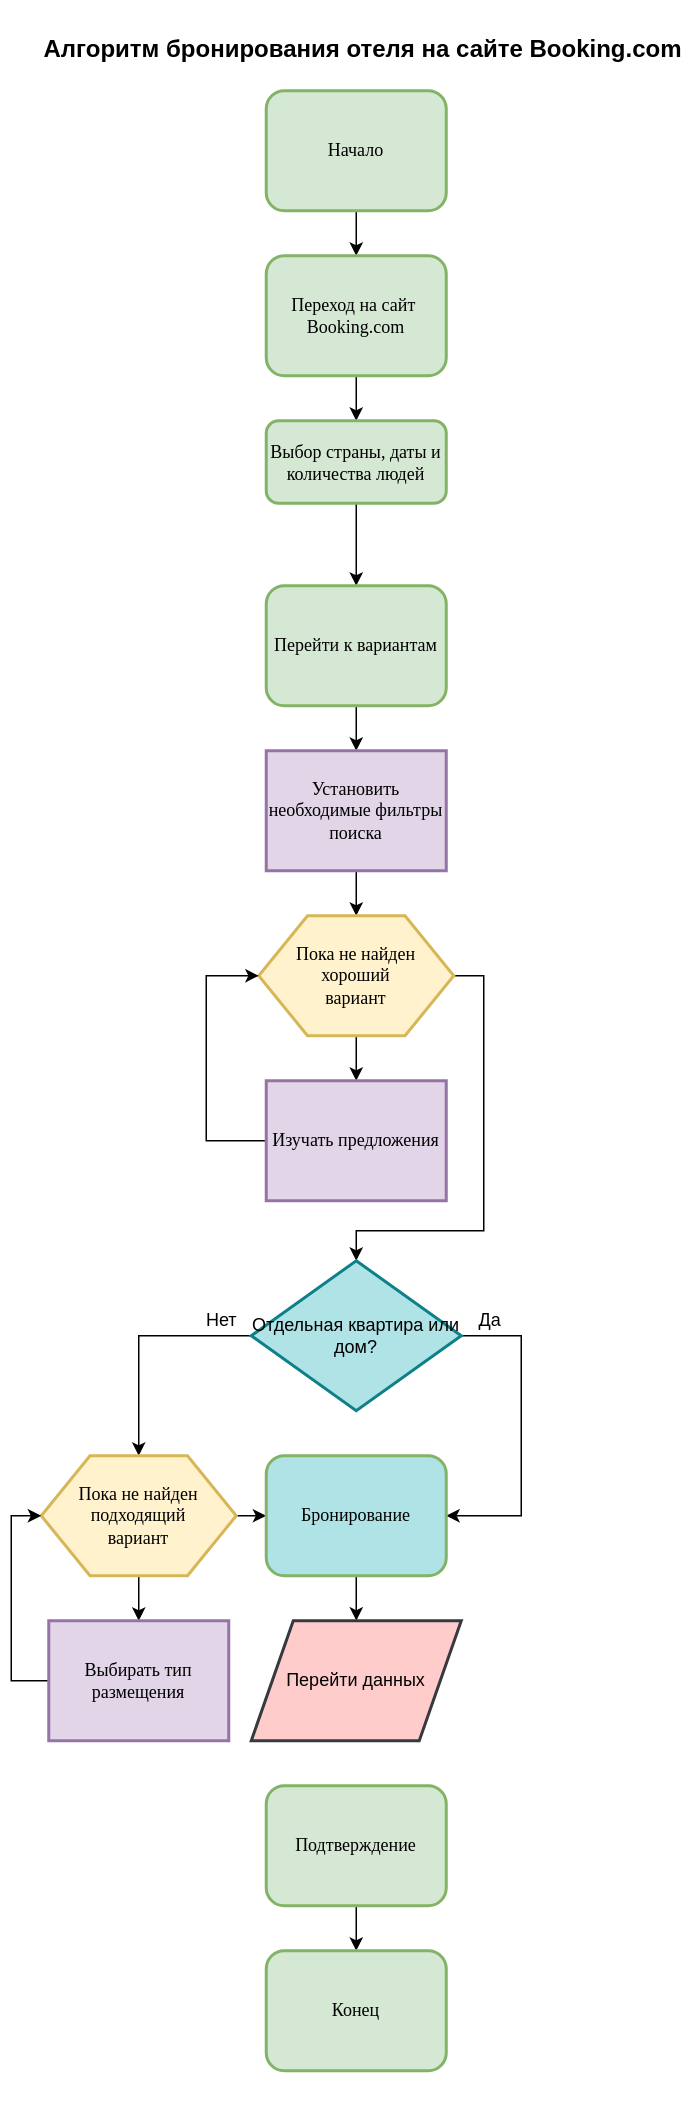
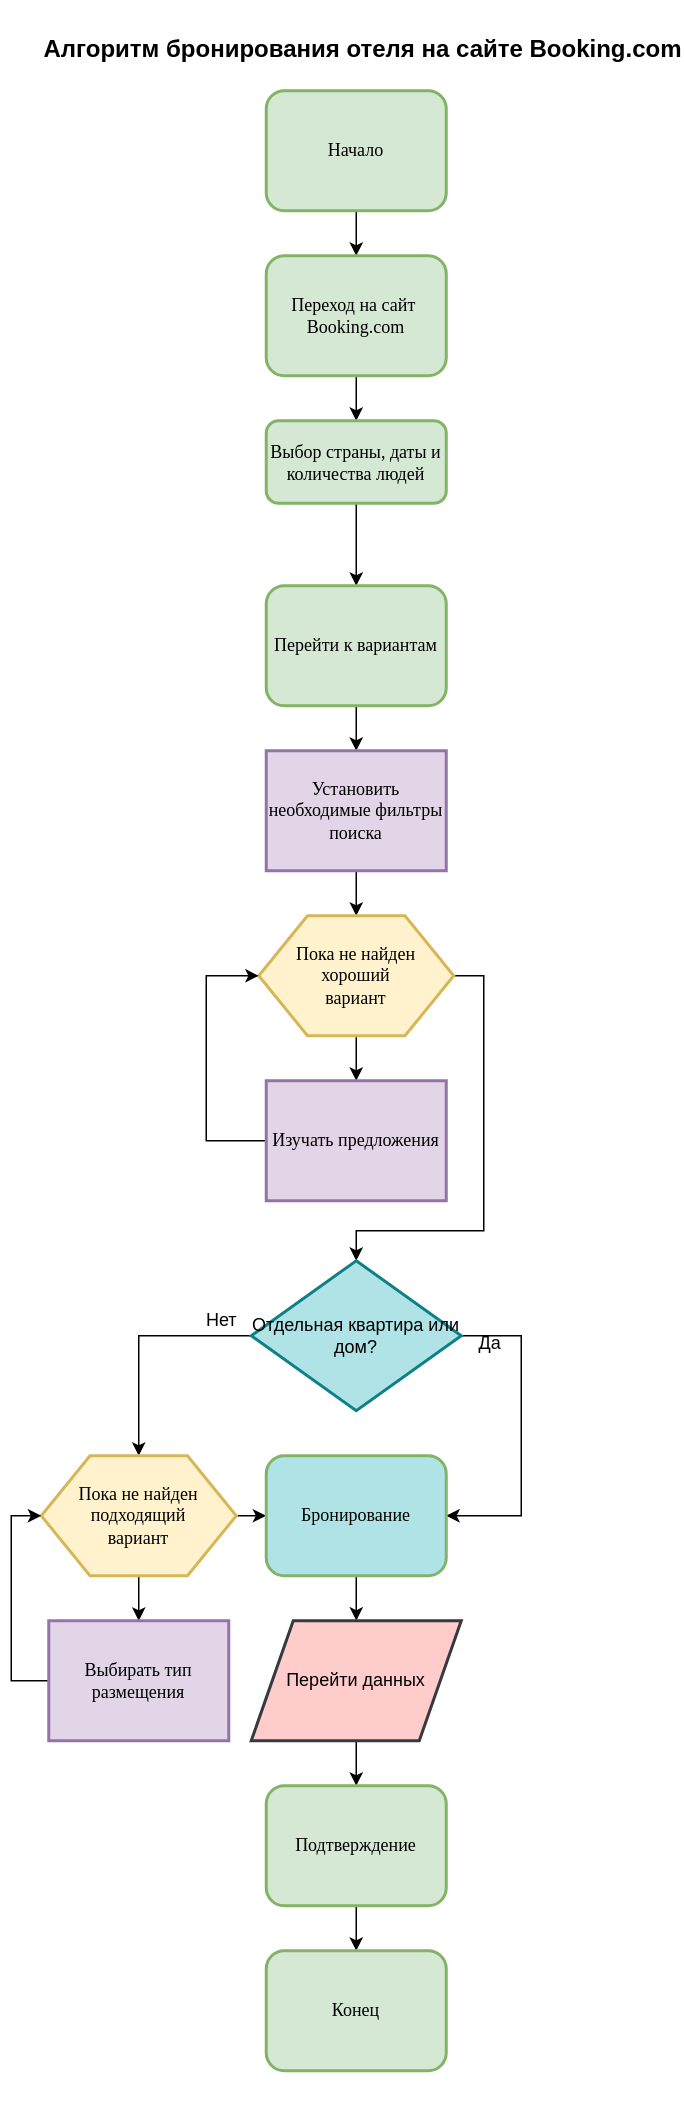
node "Да": moved (499, 1321) -> (499, 1343)
edge "Перейти данных" -> "Подтверждение": added
